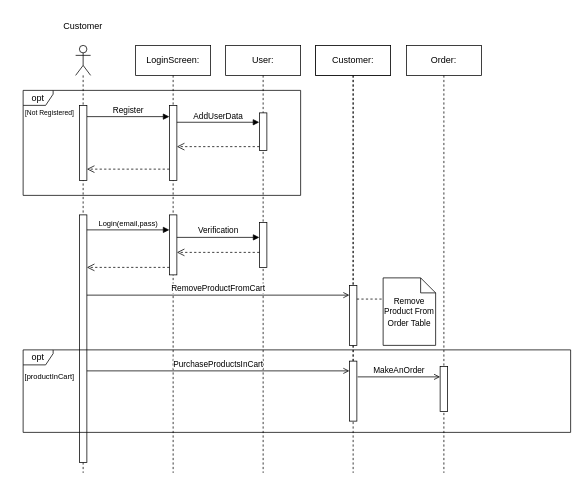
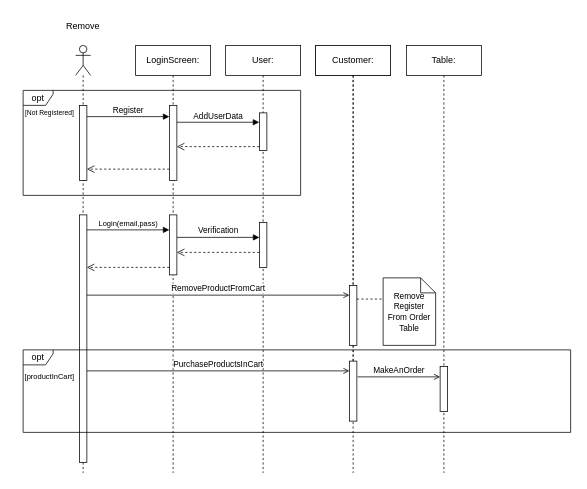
node "Customer": label "Customer" -> "Remove"
node "Order:": label "Order:" -> "Table:"
node "Remove Product From Order Table": label "Remove Product From Order Table" -> "Remove Register From Order Table"
